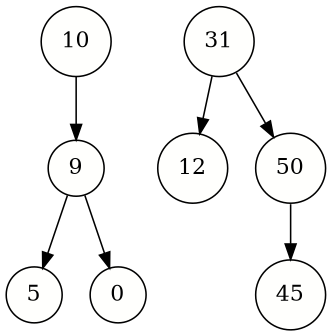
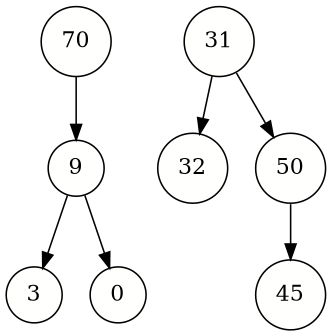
node "10": label "10" -> "70"
node "12": label "12" -> "32"
node "5": label "5" -> "3"
